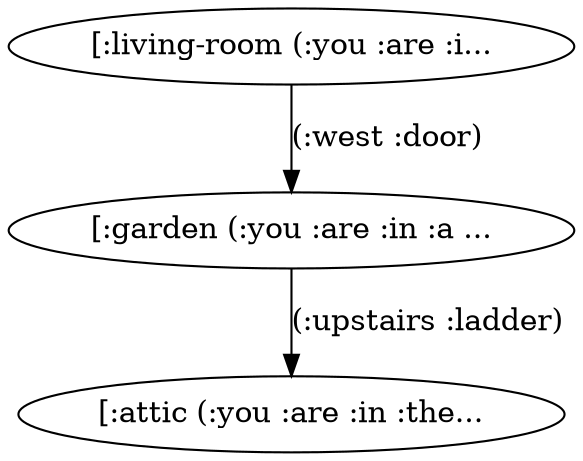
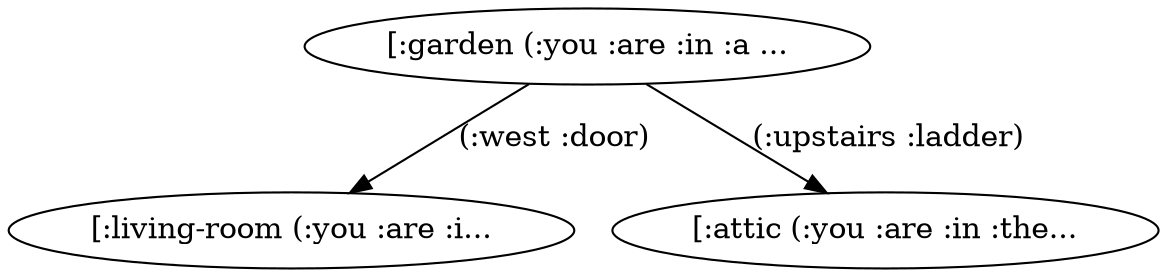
edge "[:living-room (:you :are :i..." -> "[:garden (:you :are :in :a ...": reversed
